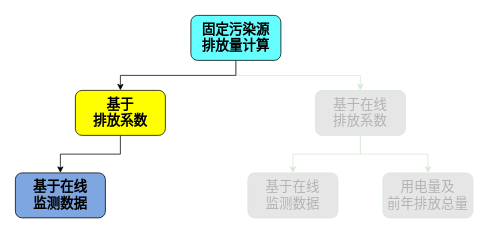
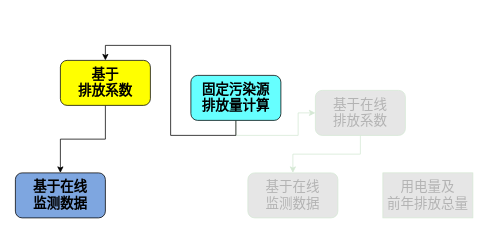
node "固定污染源 排放量计算": moved (236, 38) -> (236, 98)
node "基于 排放系数": moved (120, 113) -> (105, 83)
edge "基于在线 排放系数" -> "用电量及 前年排放总量": removed
node "用电量及 前年排放总量": shape rounded rectangle -> rectangle
